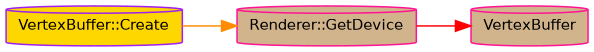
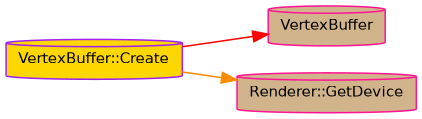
edge "Renderer::GetDevice" -> "VertexBuffer": now "VertexBuffer::Create" -> "VertexBuffer"
